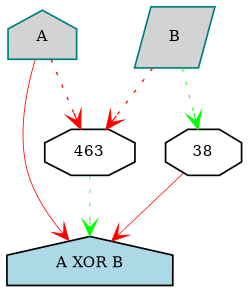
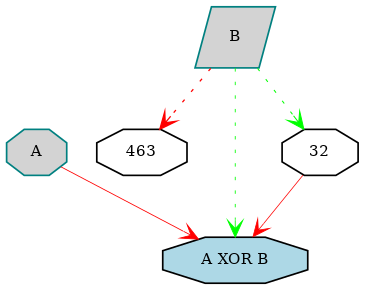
node "A": shape house -> octagon
edge "A" -> "463": removed
node "38": label "38" -> "32"
edge "463" -> "A XOR B": now "B" -> "A XOR B"
node "A XOR B": shape house -> octagon
